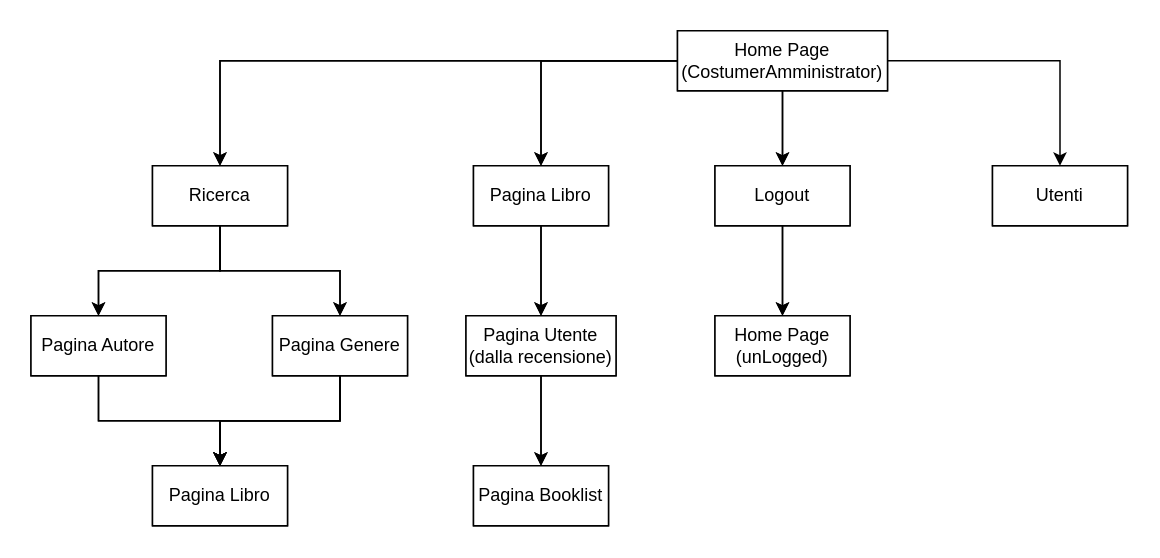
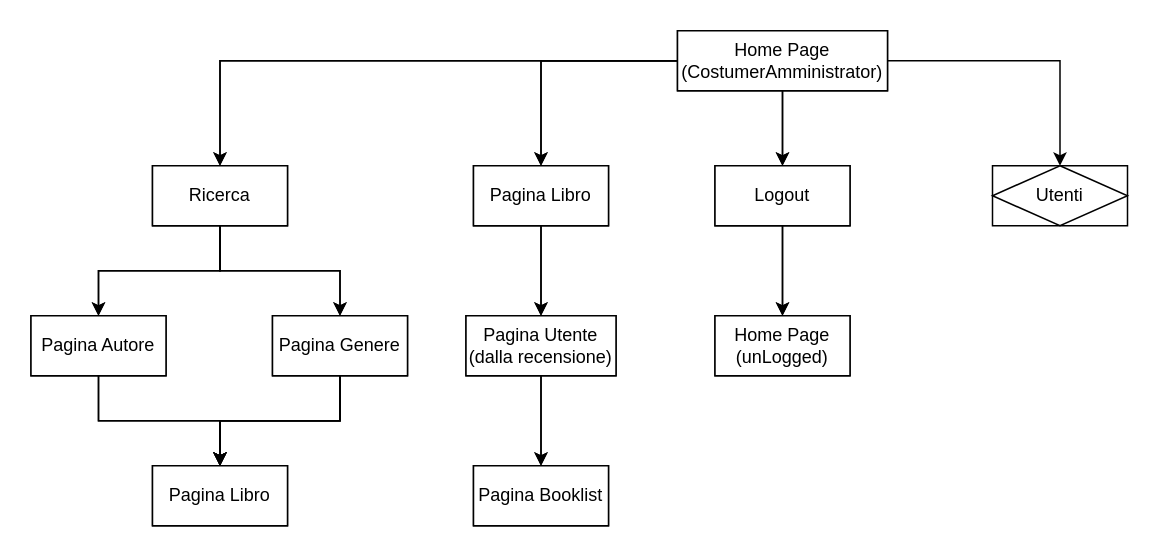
node "Utenti": shape rectangle -> diamond
